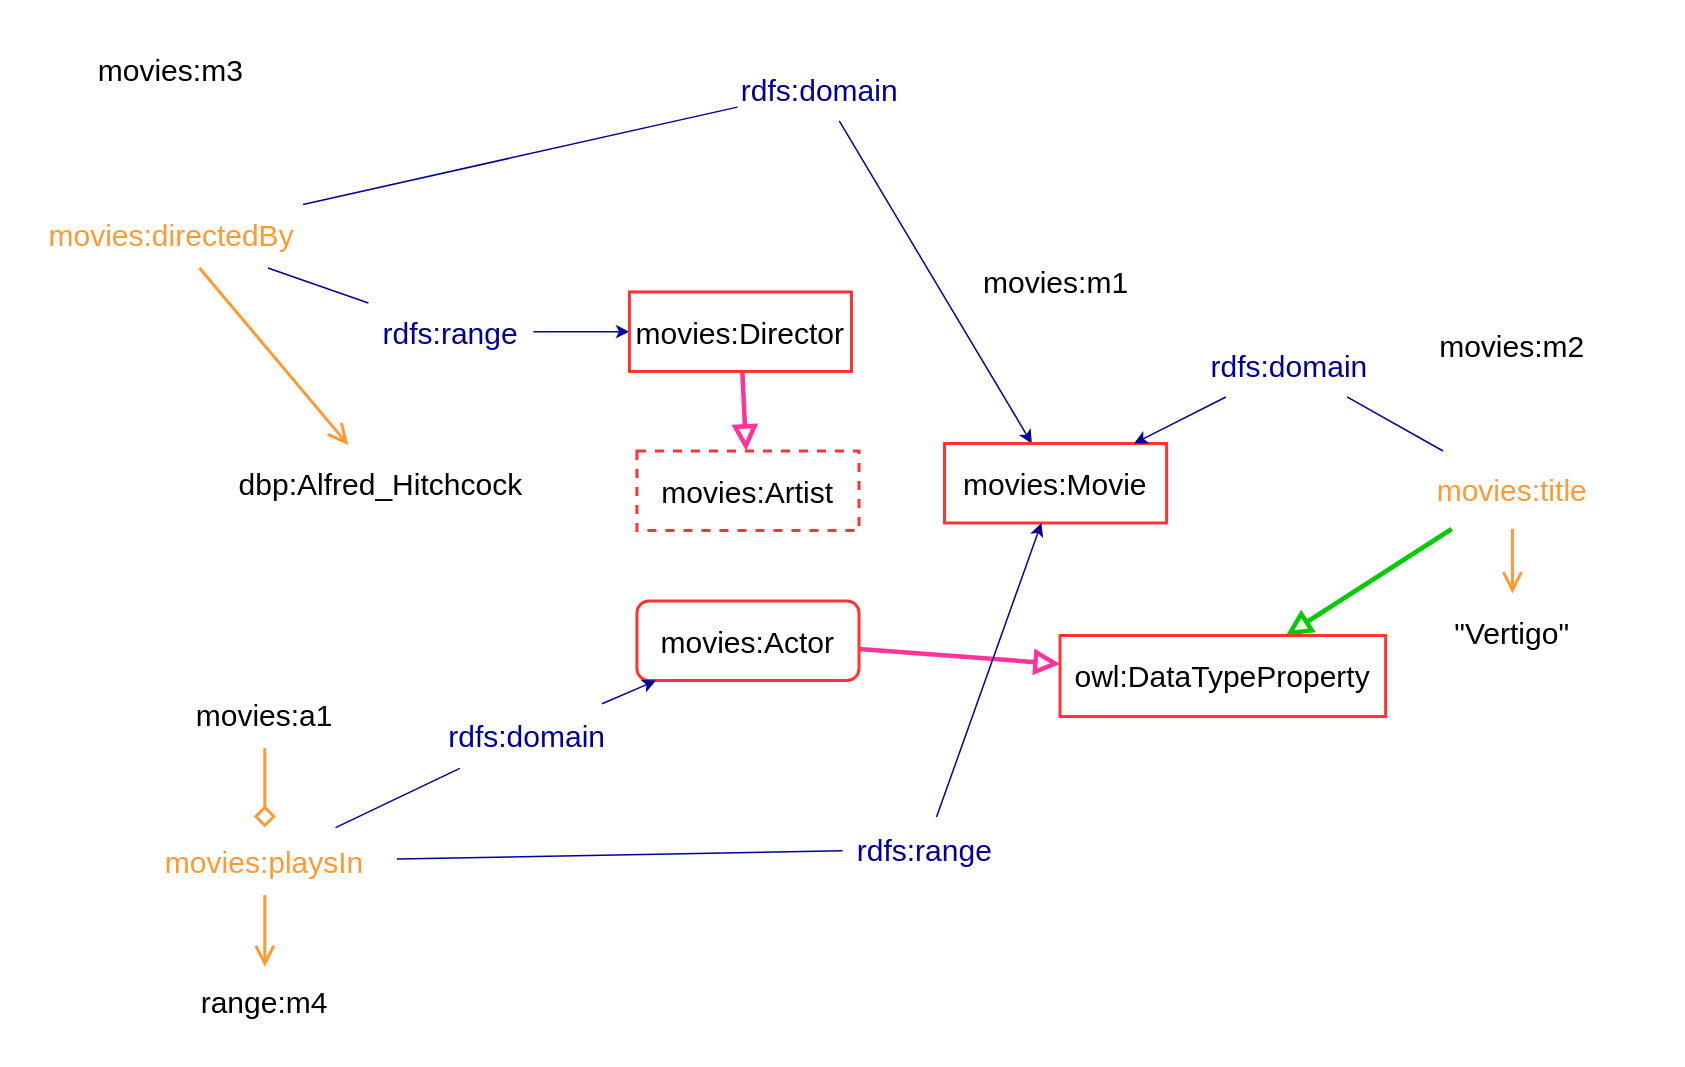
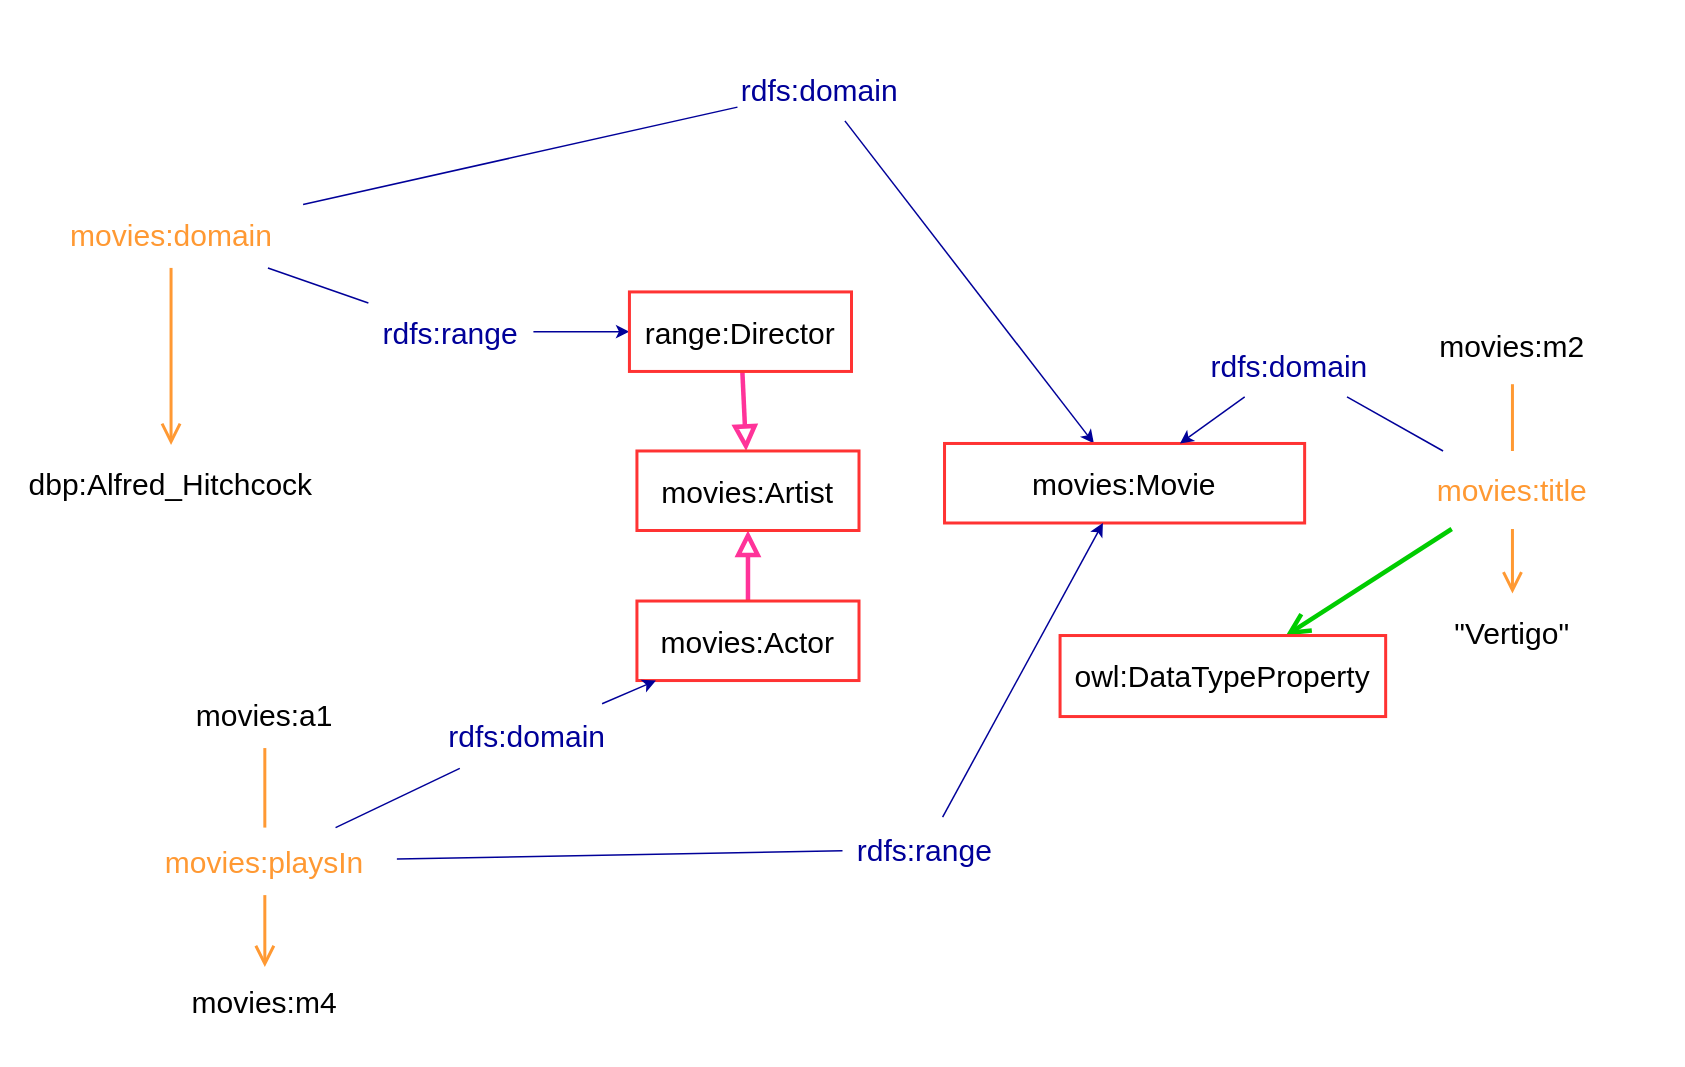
node "movies:m3": removed
node "movies:directedBy": label "movies:directedBy" -> "movies:domain"
node "movies:m1": removed
node "movies:Director": label "movies:Director" -> "range:Director"
edge "movies:m2" -- "movies:title": added
node "movies:Movie": size 222x80 -> 360x80
node "dbp:Alfred_Hitchcock": moved (381, 484) -> (171, 484)
node "movies:Artist": style dashed -> solid
edge "movies:title" -> "owl:DataTypeProperty": arrowhead block -> open
node "movies:Actor": shape rounded rectangle -> rectangle
edge "movies:Actor" -> "owl:DataTypeProperty": now "movies:Actor" -> "movies:Artist"
edge "movies:a1" -> "movies:playsIn": arrowhead diamond -> none
node "range:m4": label "range:m4" -> "movies:m4"
